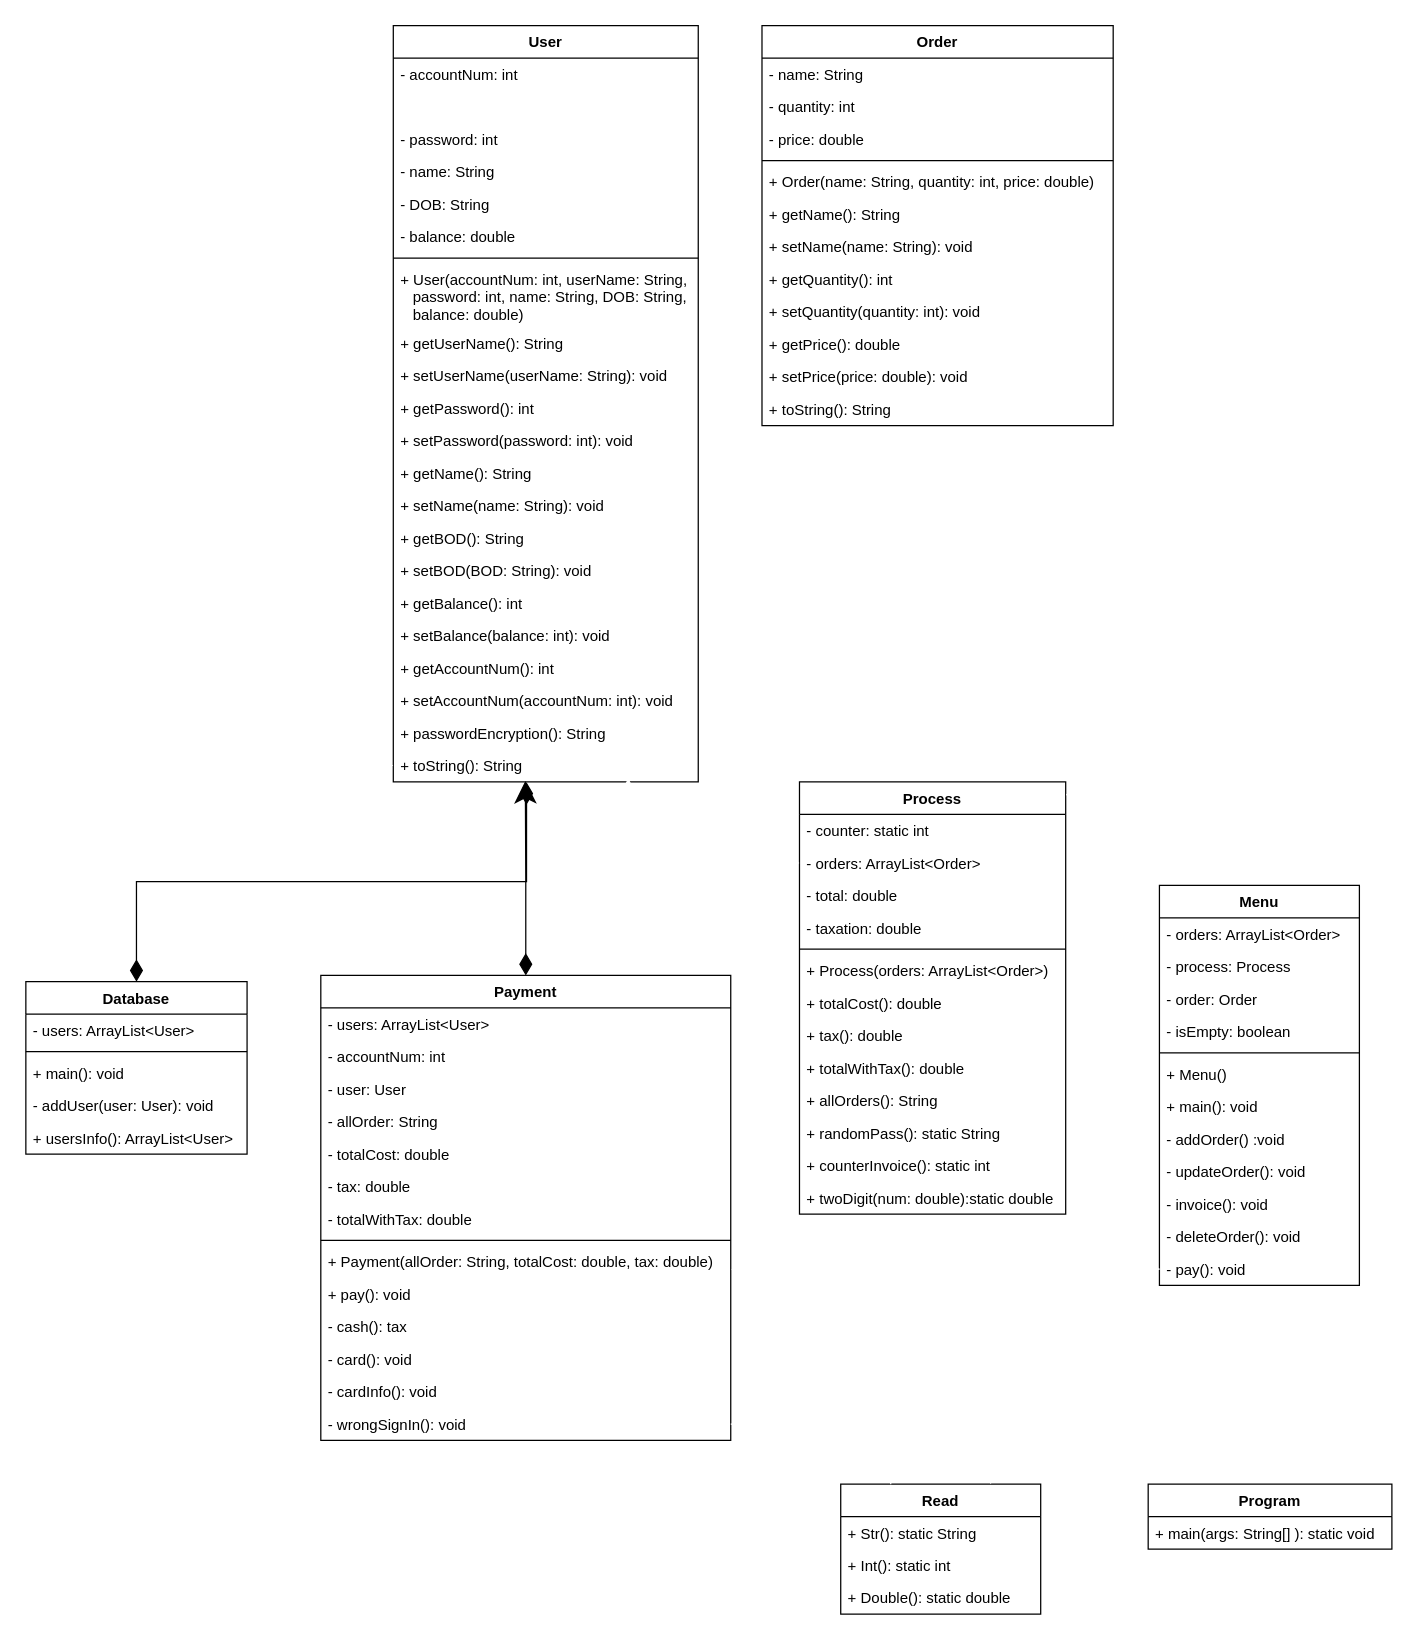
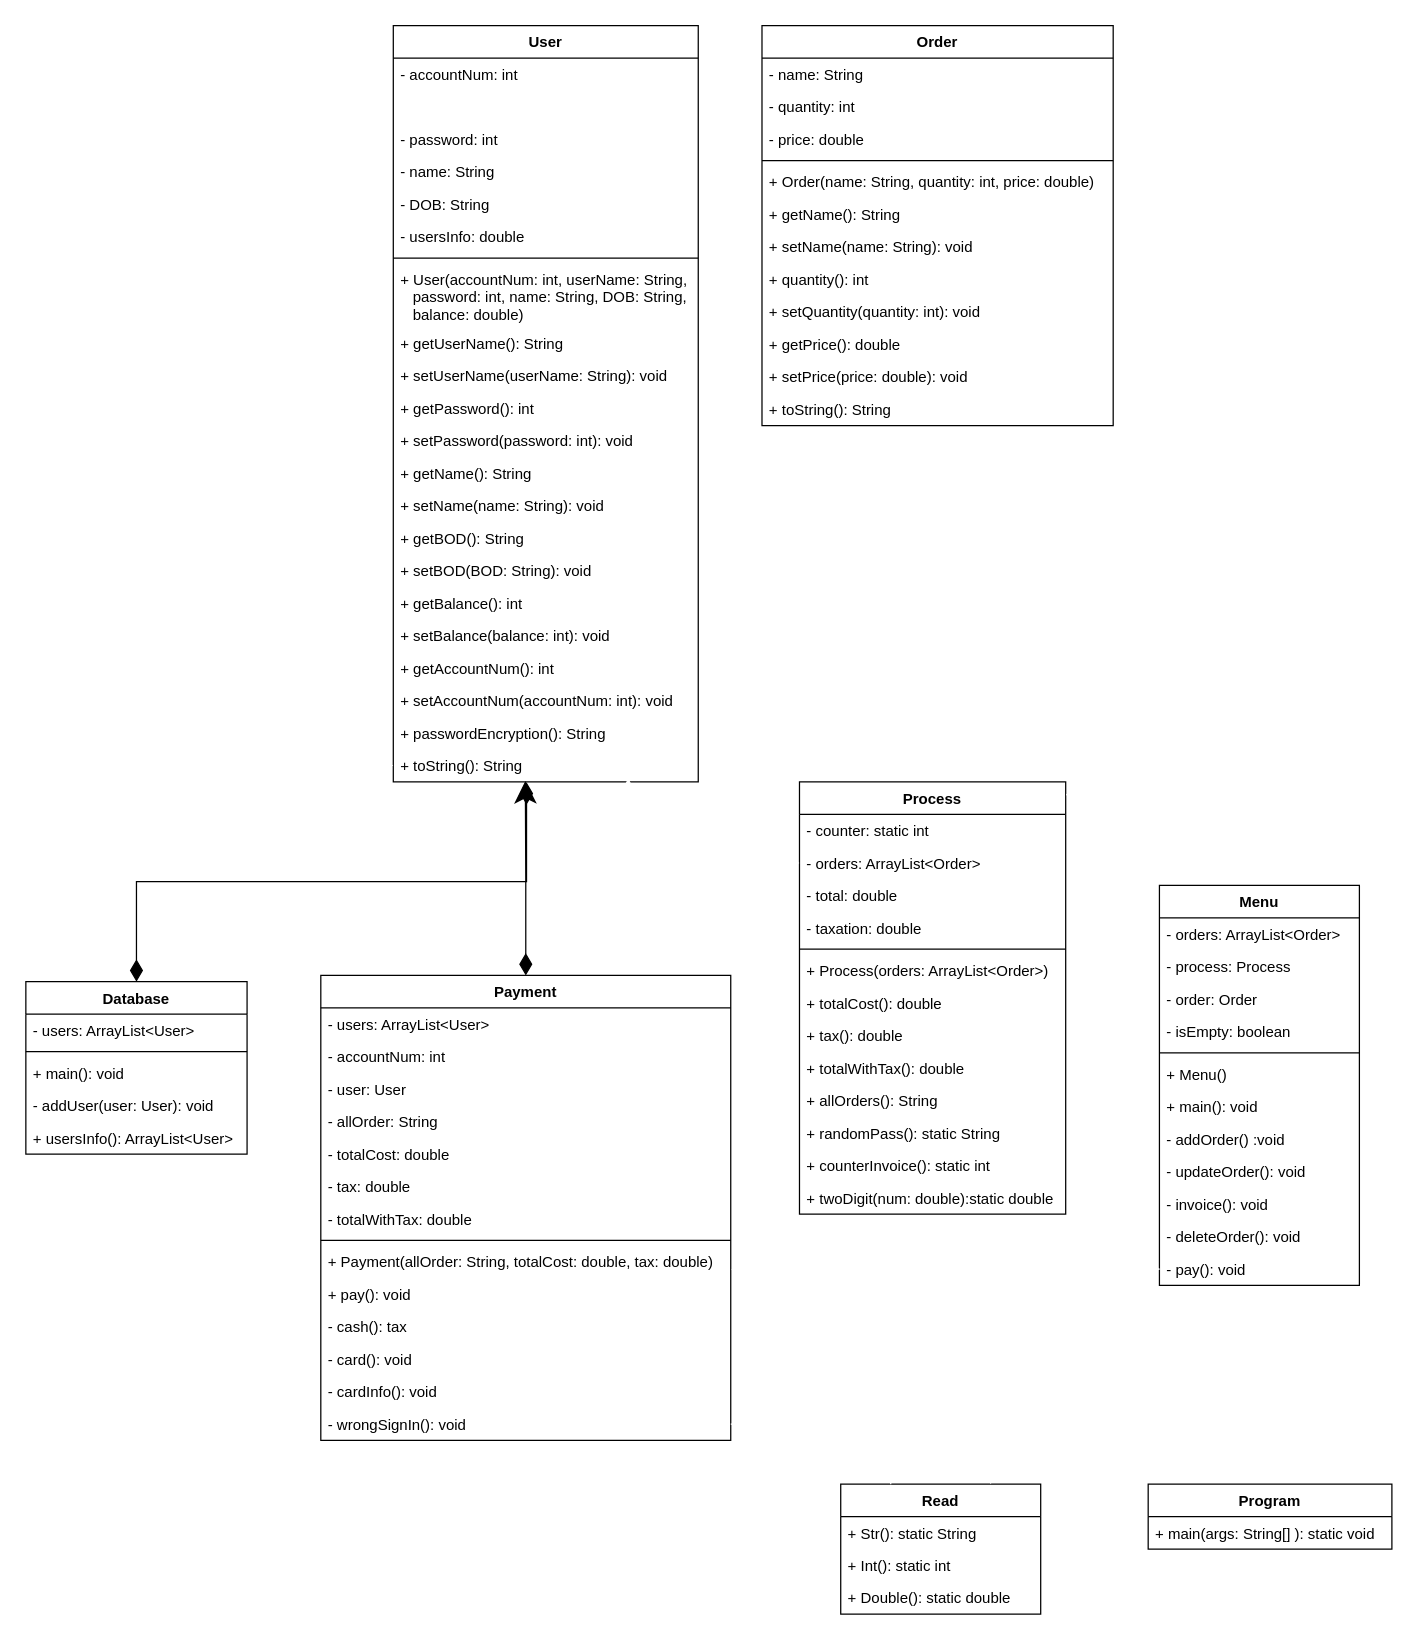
node "- balance: double": label "- balance: double" -> "- usersInfo: double"
node "+ getQuantity(): int": label "+ getQuantity(): int" -> "+ quantity(): int"
